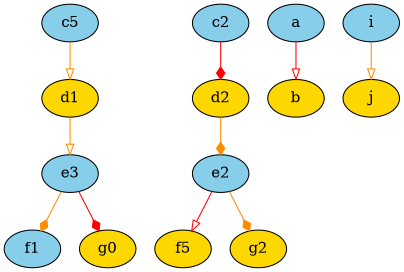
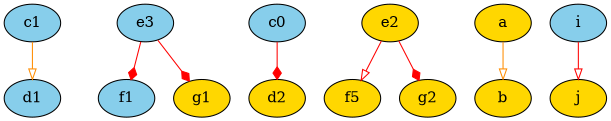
node "c5": label "c5" -> "c1"
node "c2": label "c2" -> "c0"
node "a": fillcolor skyblue -> gold
edge "a" -> "b": color red -> darkorange
edge "i" -> "j": color darkorange -> red
node "d1": fillcolor gold -> skyblue
edge "d2" -> "e2": removed
edge "d1" -> "e3": removed
node "e2": fillcolor skyblue -> gold
edge "e3" -> "f1": color darkorange -> red
edge "e2" -> "g2": color darkorange -> red
node "g0": label "g0" -> "g1"
